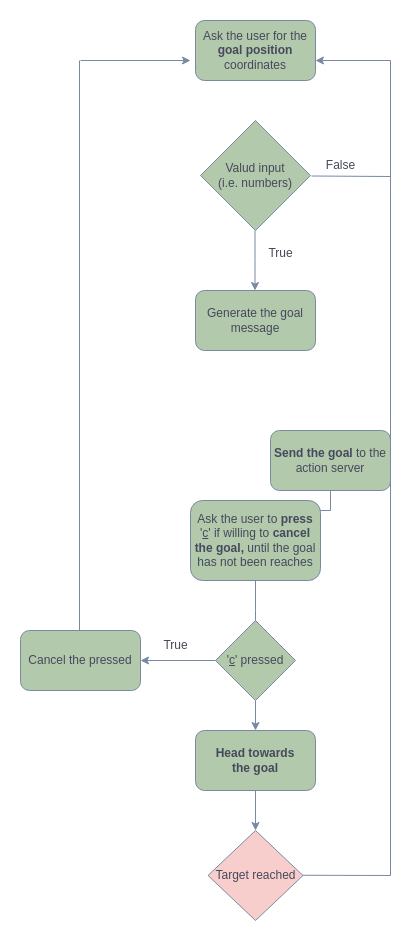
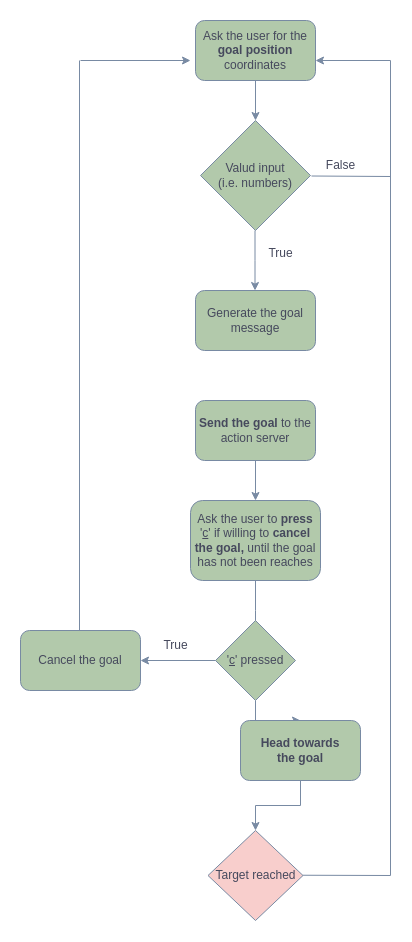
edge "Ask the user for the goal position coordinates" -> "Valud input (i.e. numbers)": added
node "Send the goal to the action server": moved (331, 461) -> (256, 431)
node "Cancel the pressed": label "Cancel the pressed" -> "Cancel the goal"
node "Head towards the goal": moved (256, 761) -> (301, 751)
